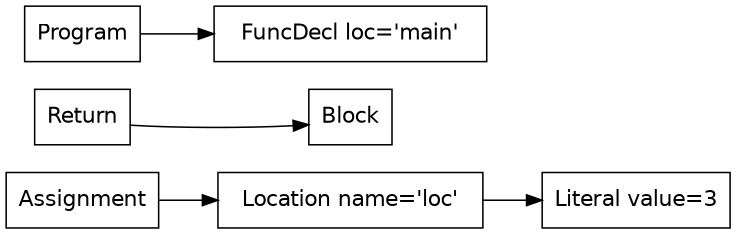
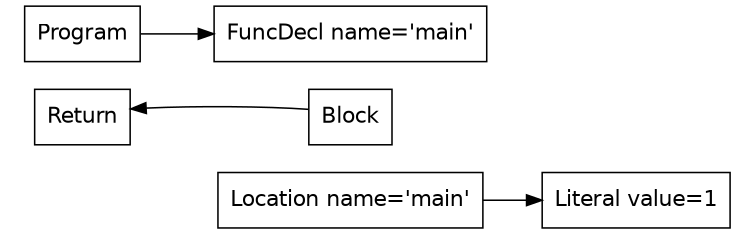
node "FuncDecl loc='main'": label "FuncDecl loc='main'" -> "FuncDecl name='main'"
edge "Return" -> "Block": reversed
node "Assignment": removed
node "Location name='loc'": label "Location name='loc'" -> "Location name='main'"
node "Literal value=3": label "Literal value=3" -> "Literal value=1"
